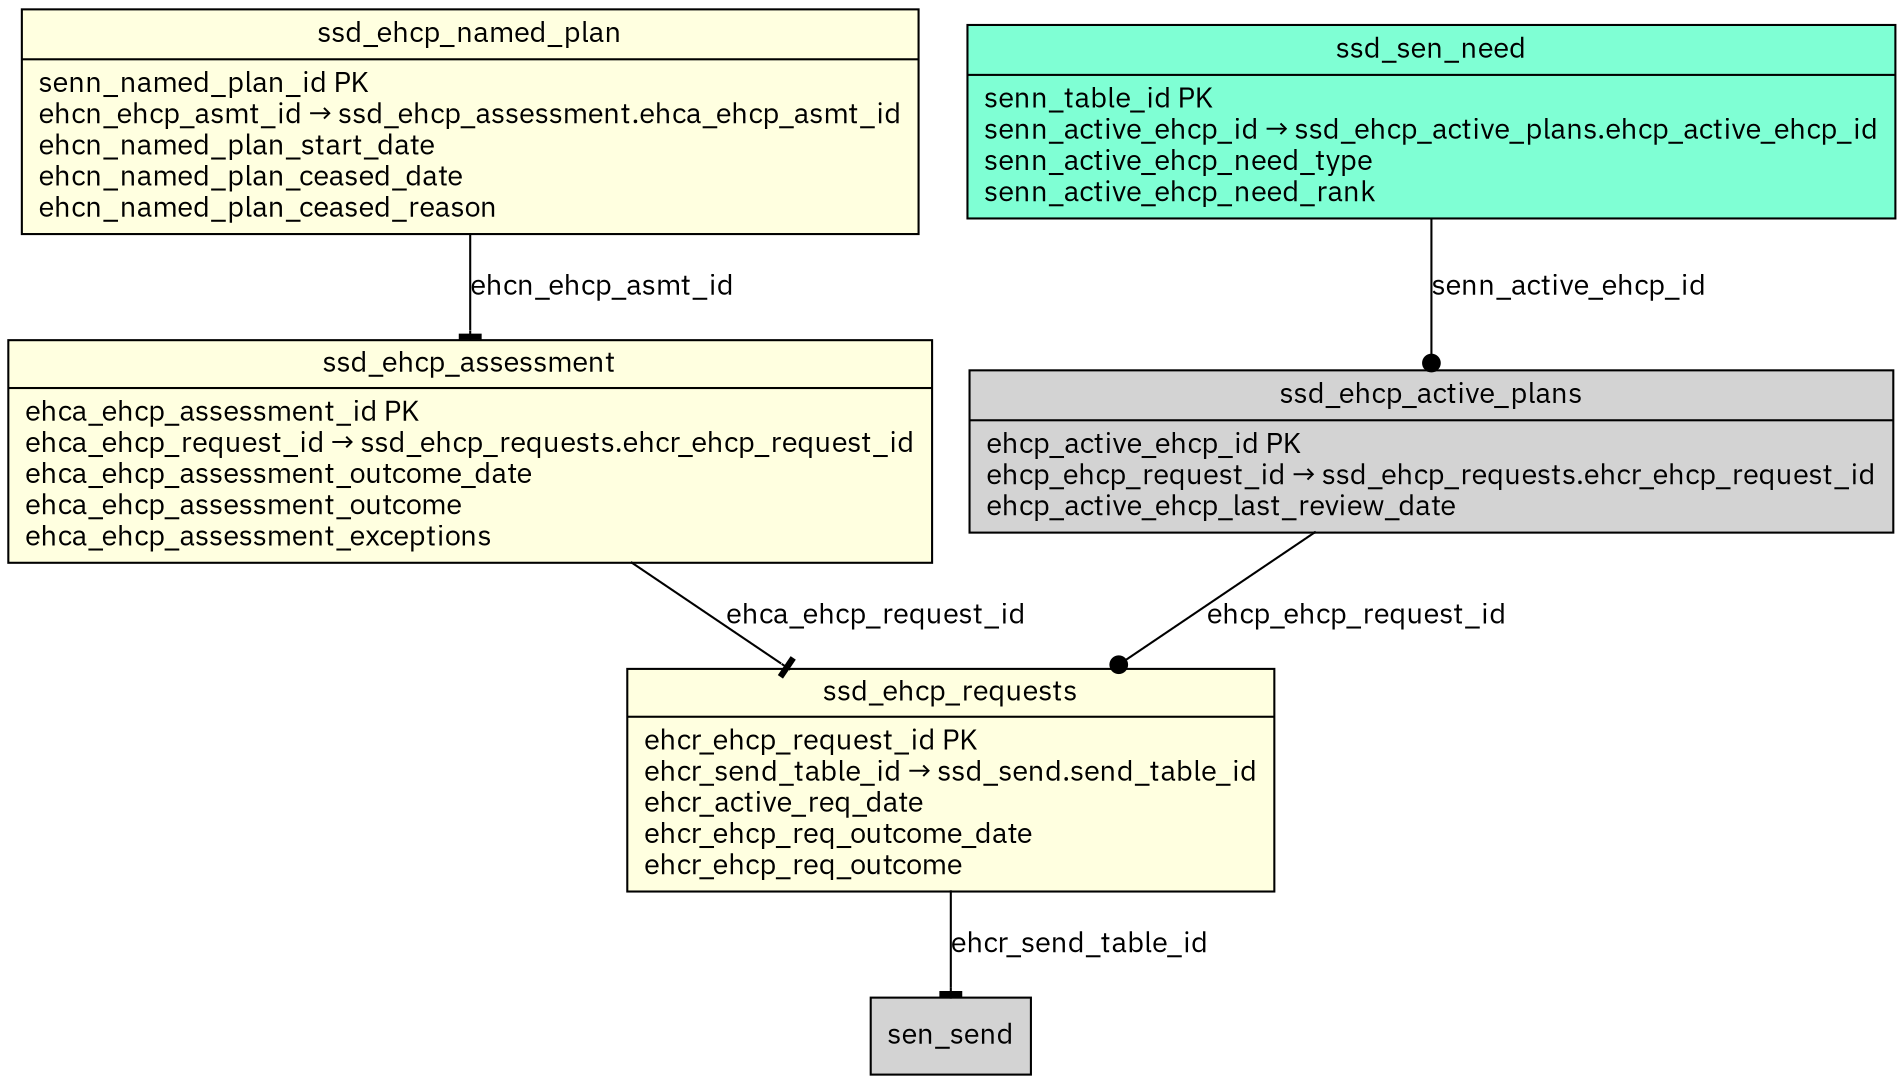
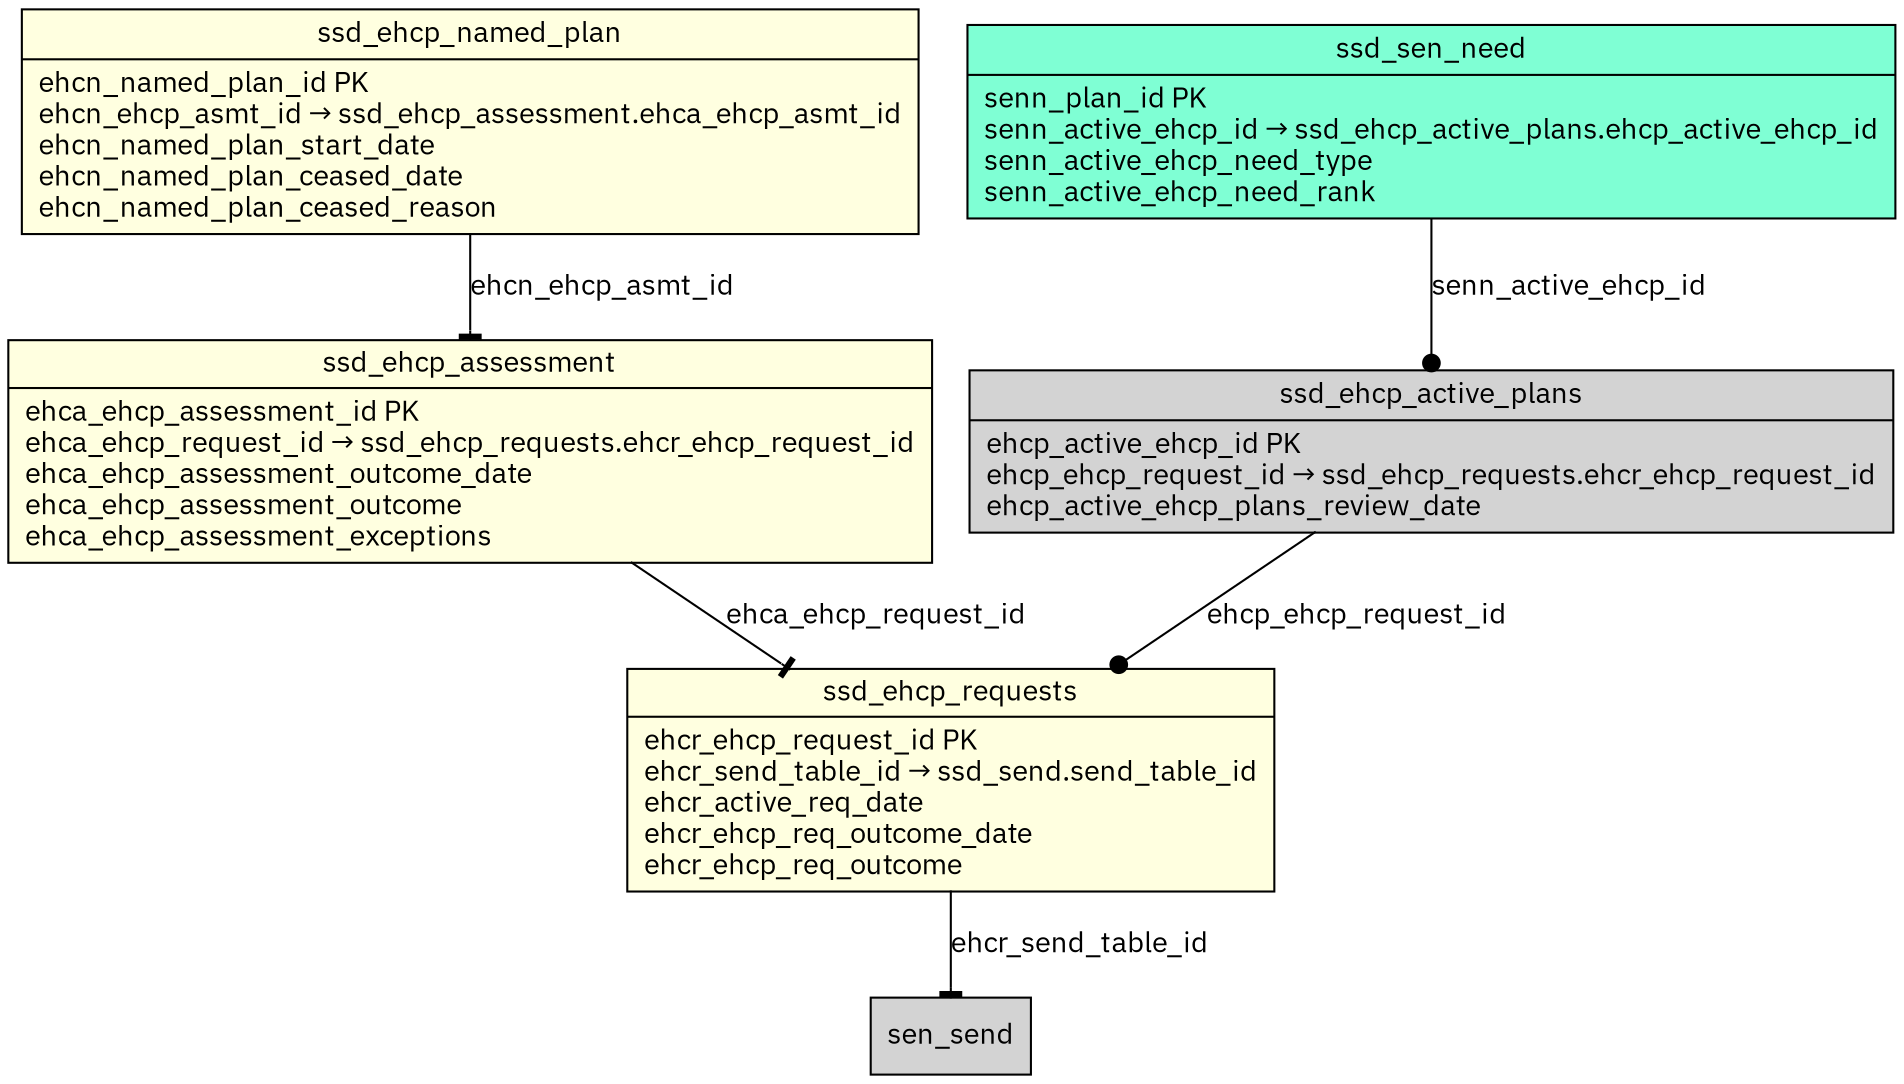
node "ssd_ehcp_named_plan": text "senn_named_plan_id PK" -> "ehcn_named_plan_id PK"
node "ssd_sen_need": text "senn_table_id PK" -> "senn_plan_id PK"
node "ssd_ehcp_active_plans": text "ehcp_active_ehcp_last_review_date" -> "ehcp_active_ehcp_plans_review_date"
